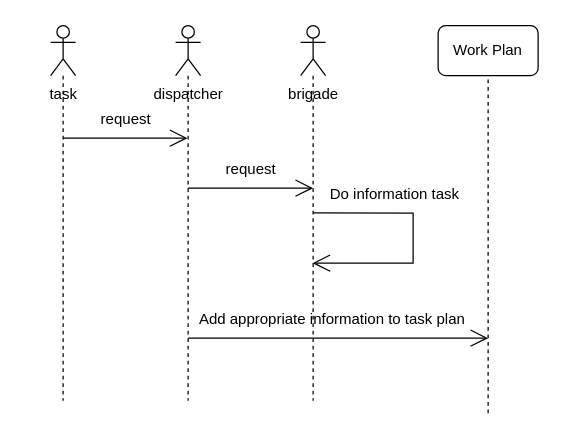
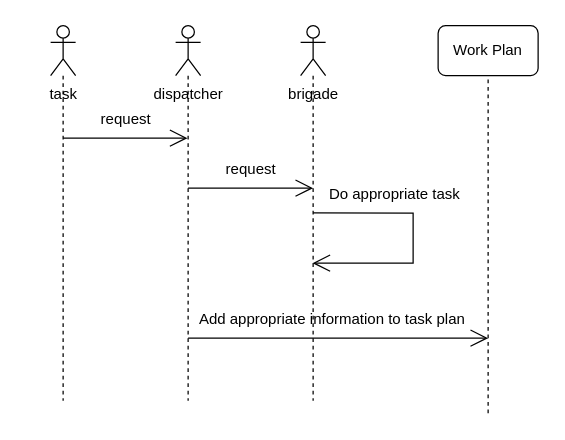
node "Do information task": label "Do information task" -> "Do appropriate task"
